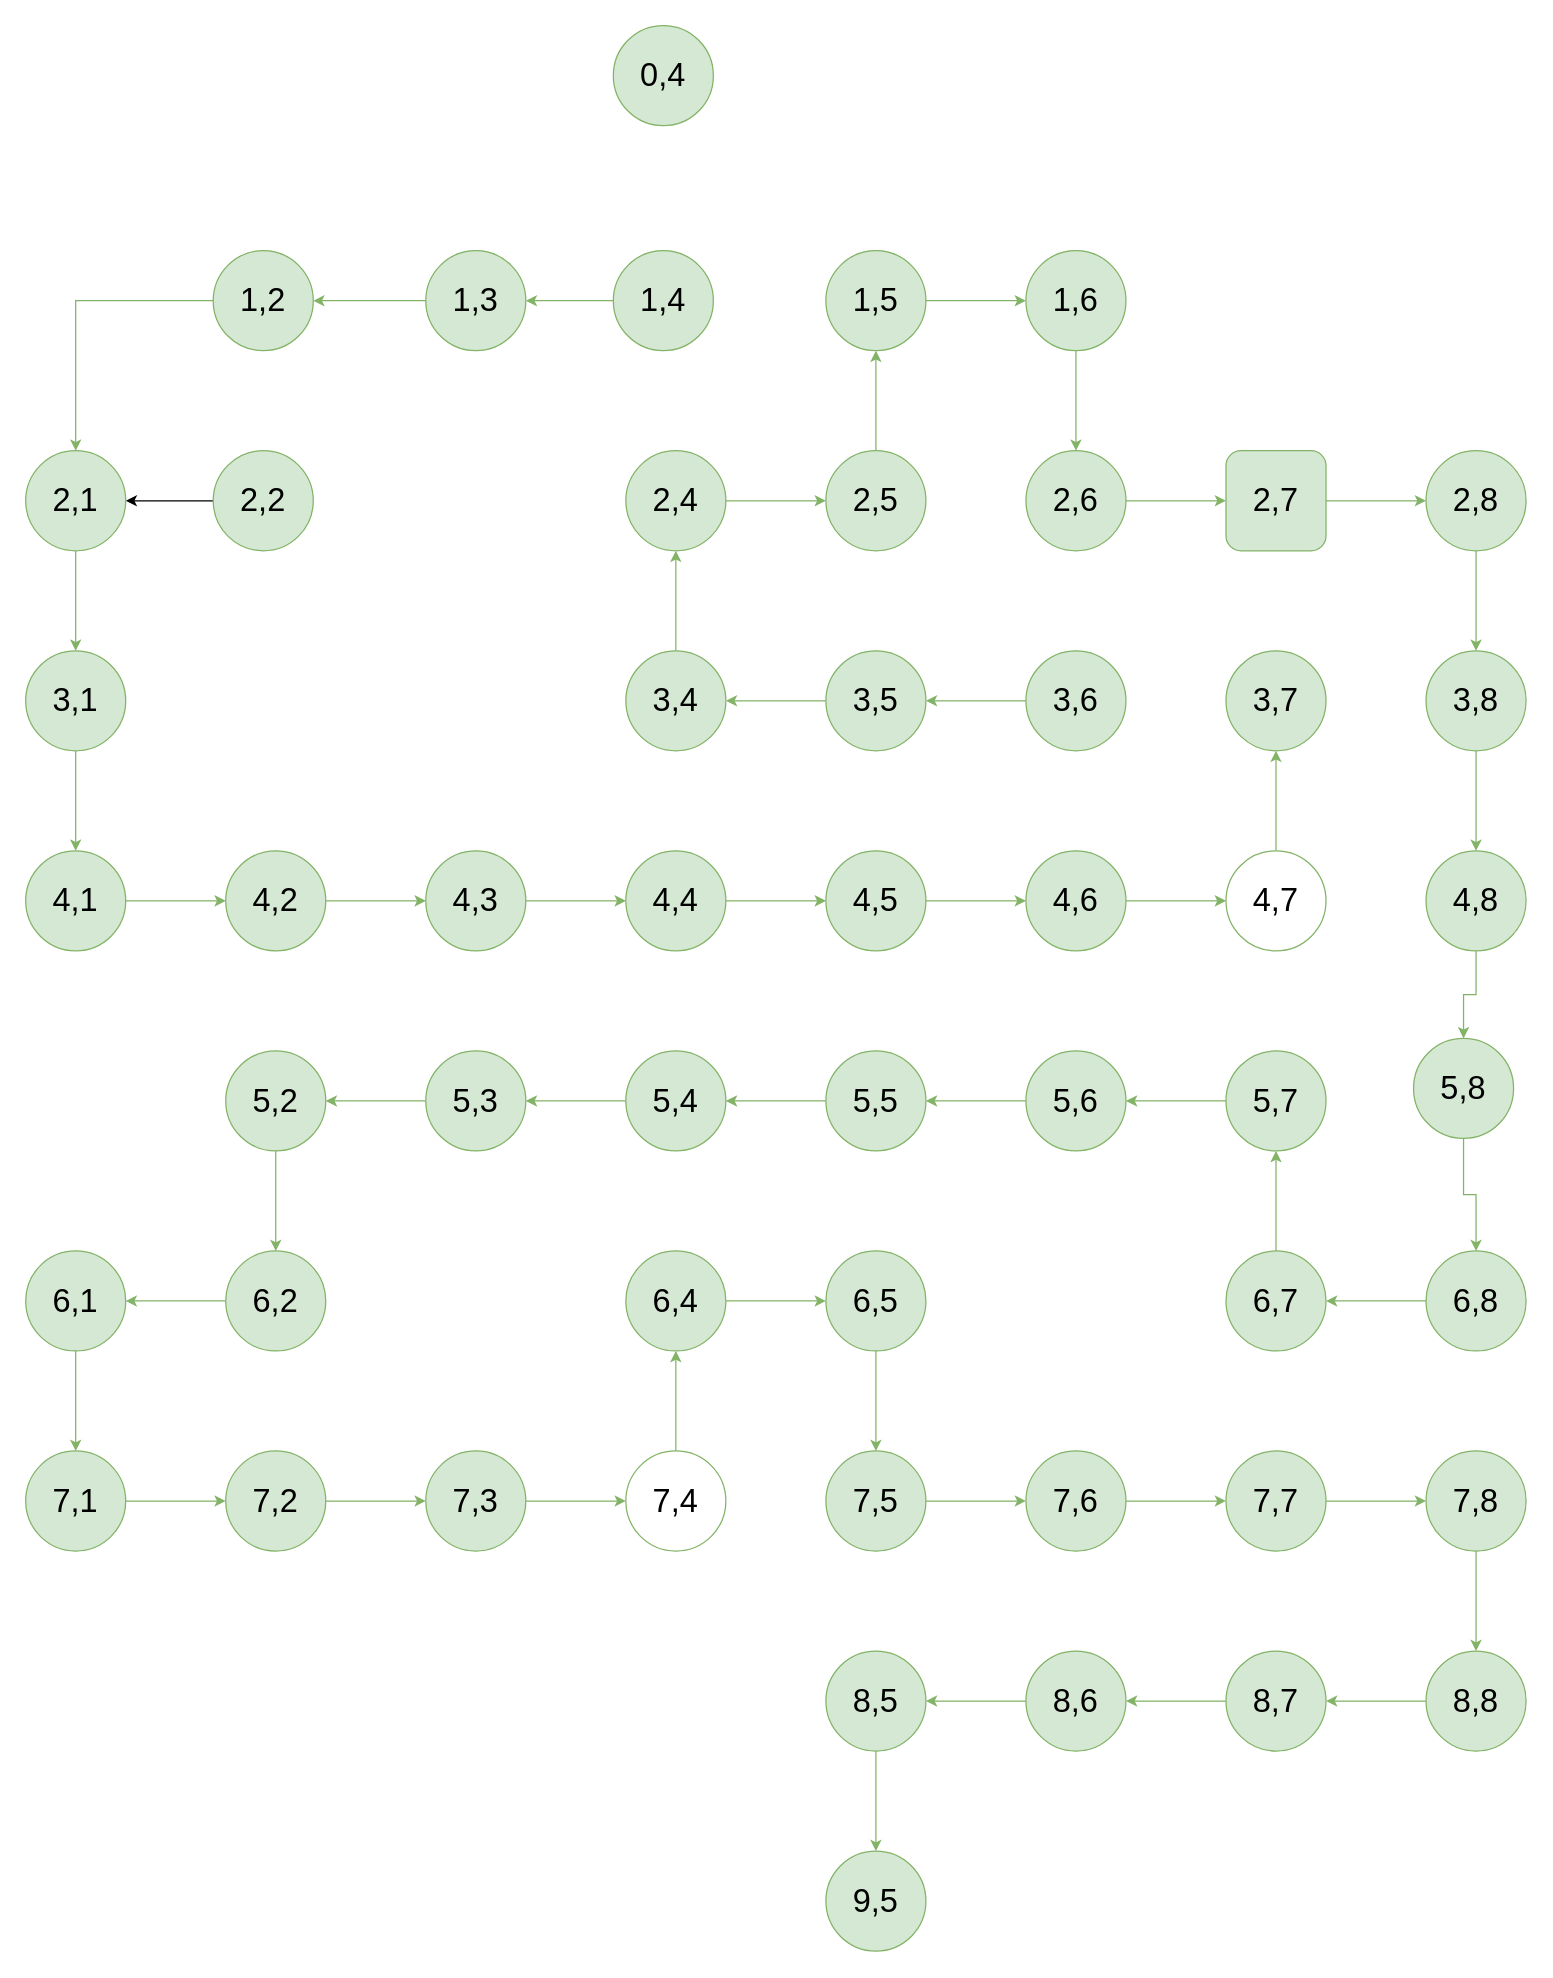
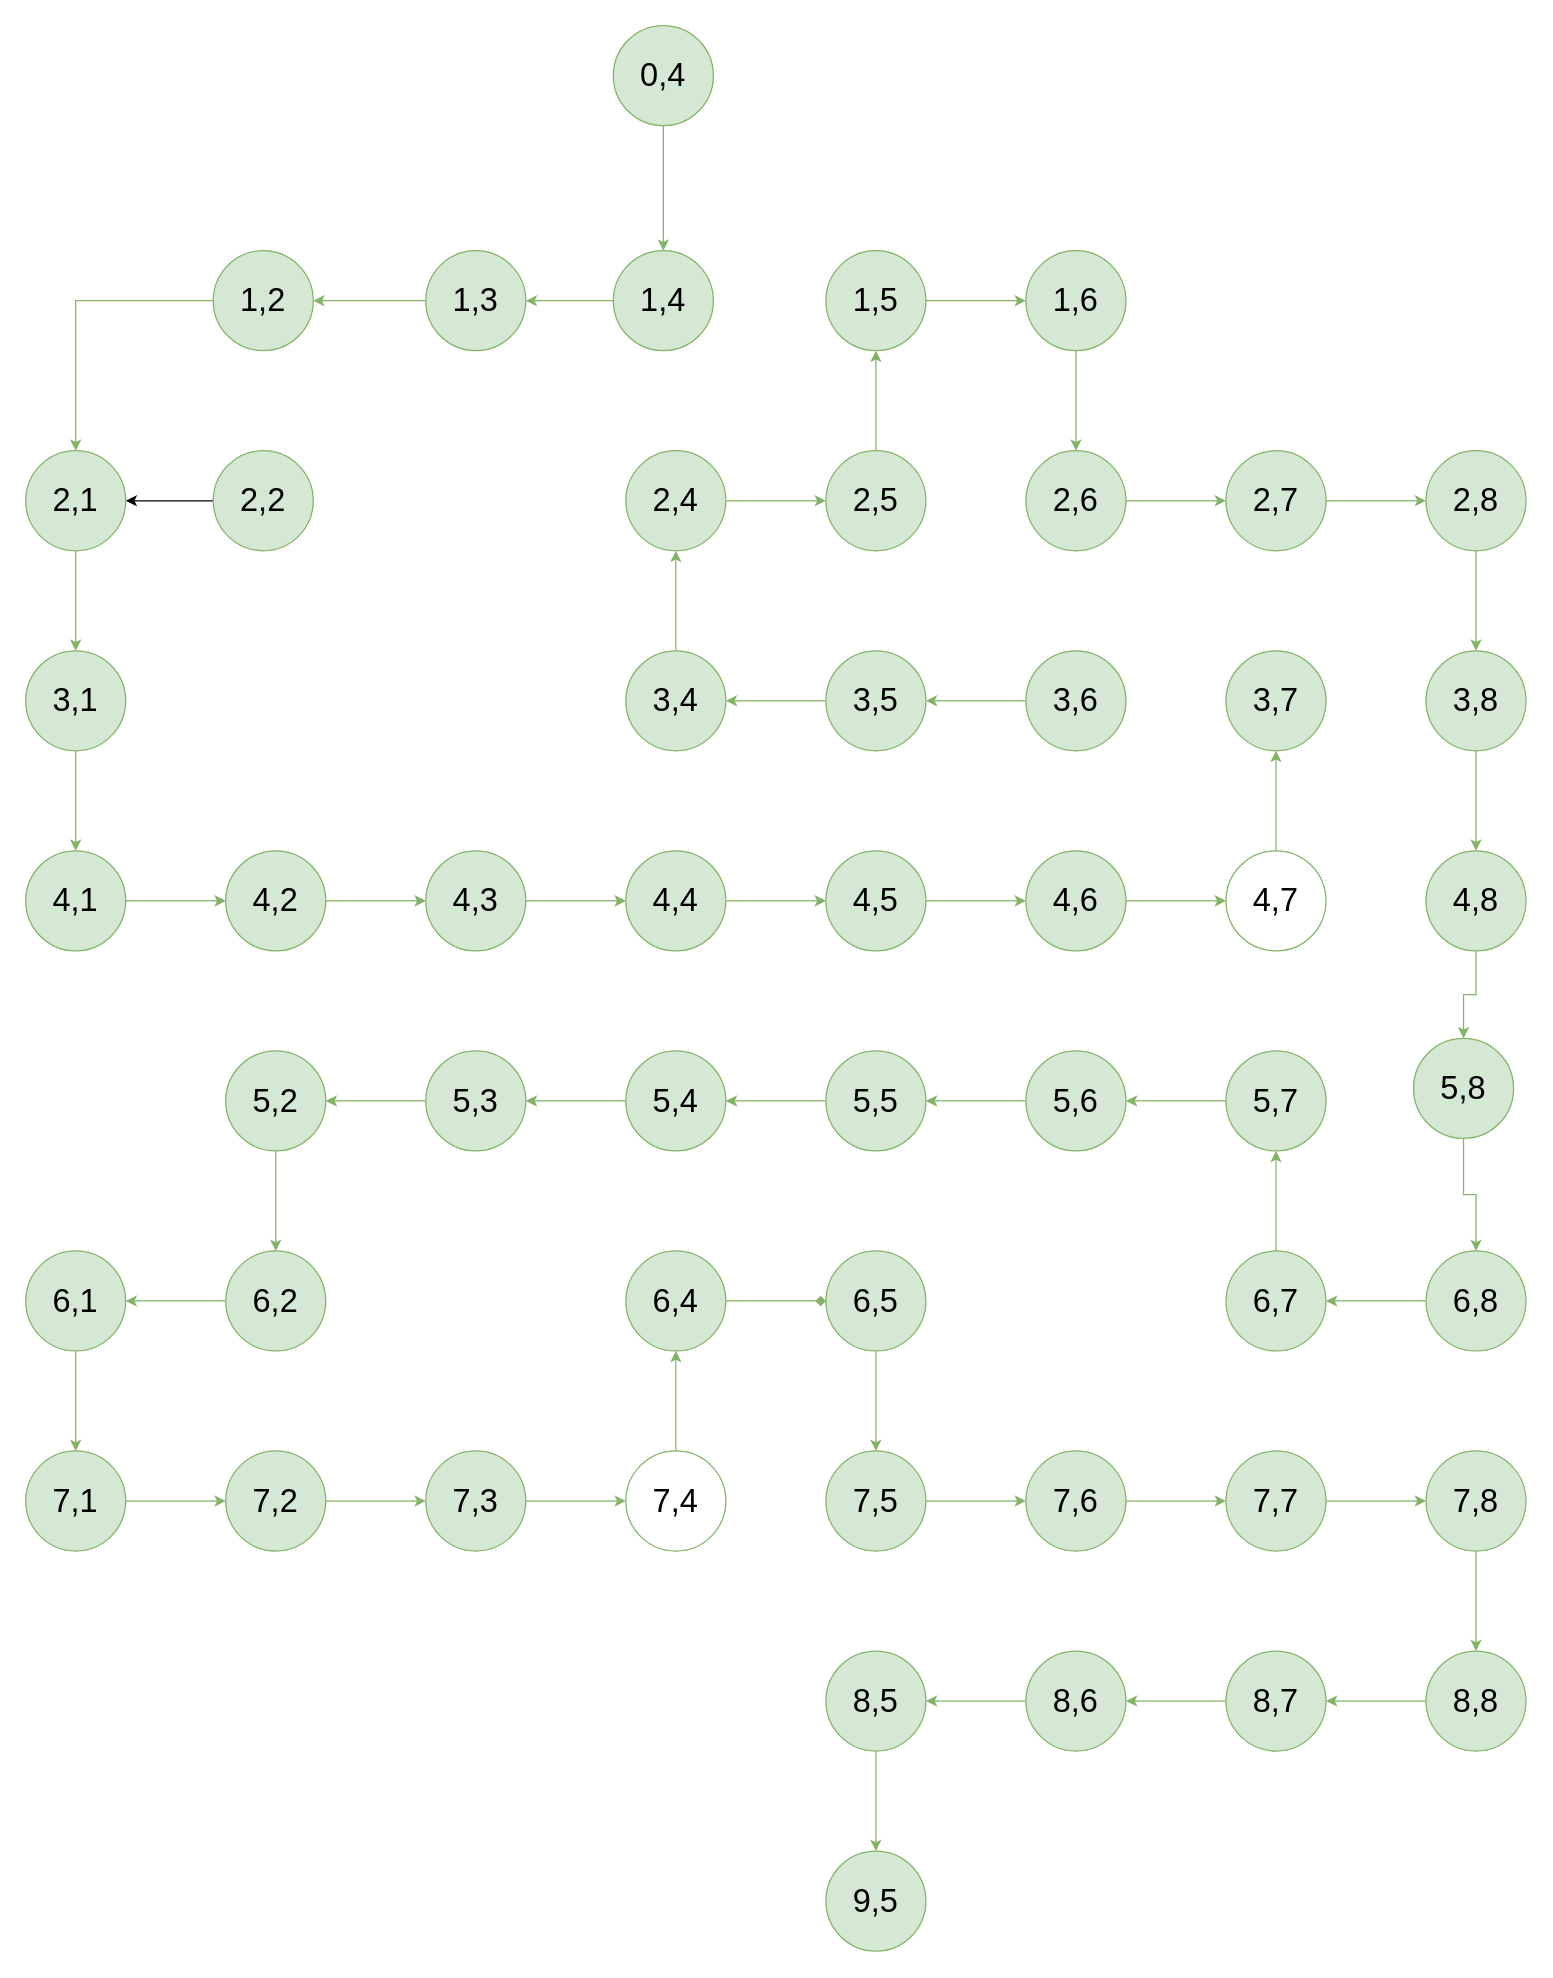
edge "0,4" -> "1,4": added
node "2,7": shape rounded rectangle -> ellipse
edge "6,4" -> "6,5": arrowhead classic -> diamond
